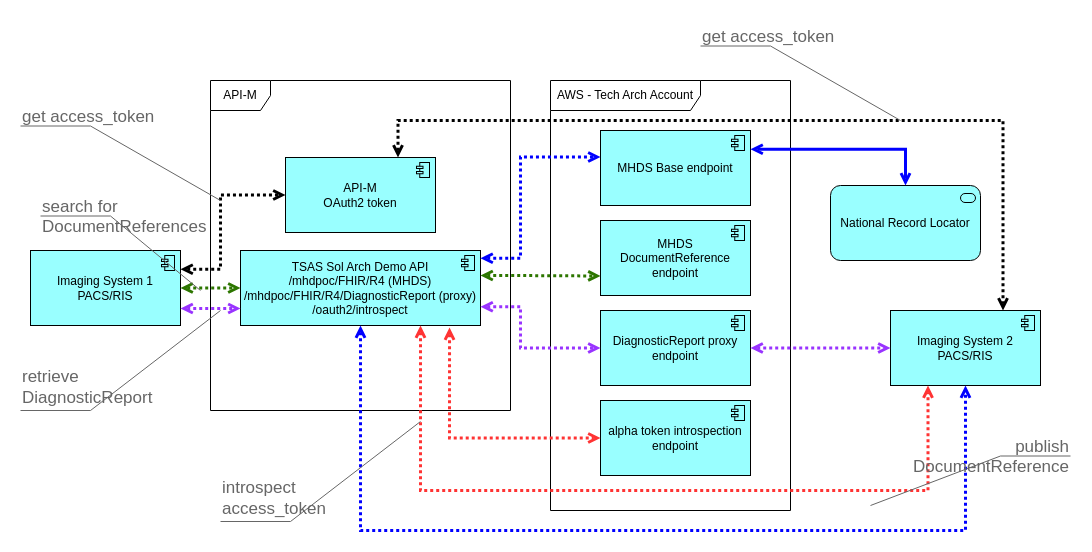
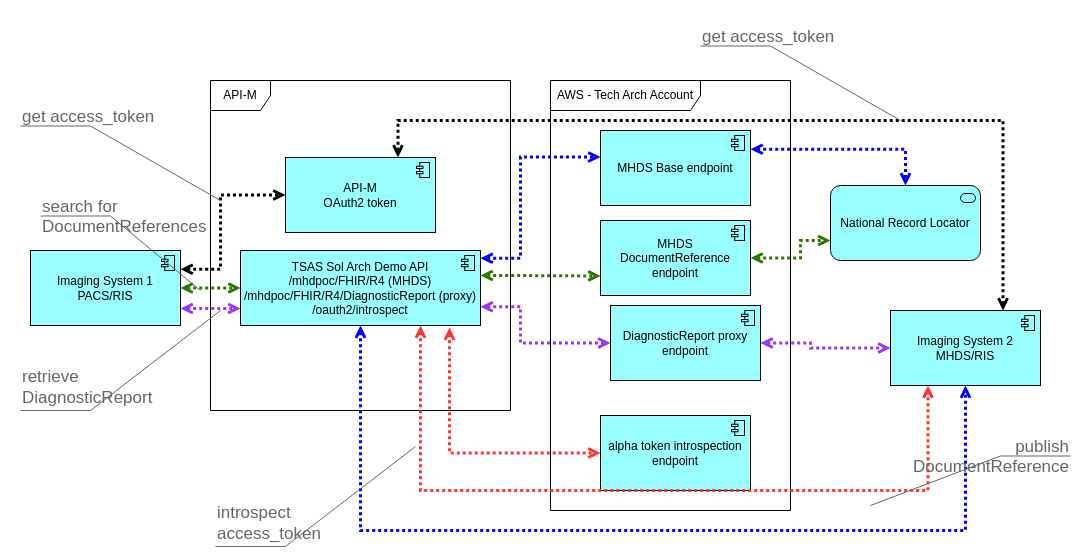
edge "MHDS Base endpoint" -- "National Record Locator": style solid -> dashed
edge "National Record Locator" -- "MHDS DocumentReference endpoint": added
node "DiagnosticReport proxy endpoint": moved (676, 348) -> (686, 343)
node "Imaging System 2 PACS/RIS": label "Imaging System 2 PACS/RIS" -> "Imaging System 2 MHDS/RIS"
node "alpha token introspection endpoint": moved (676, 438) -> (676, 453)
node "introspect access_token": moved (321, 472) -> (316, 497)
